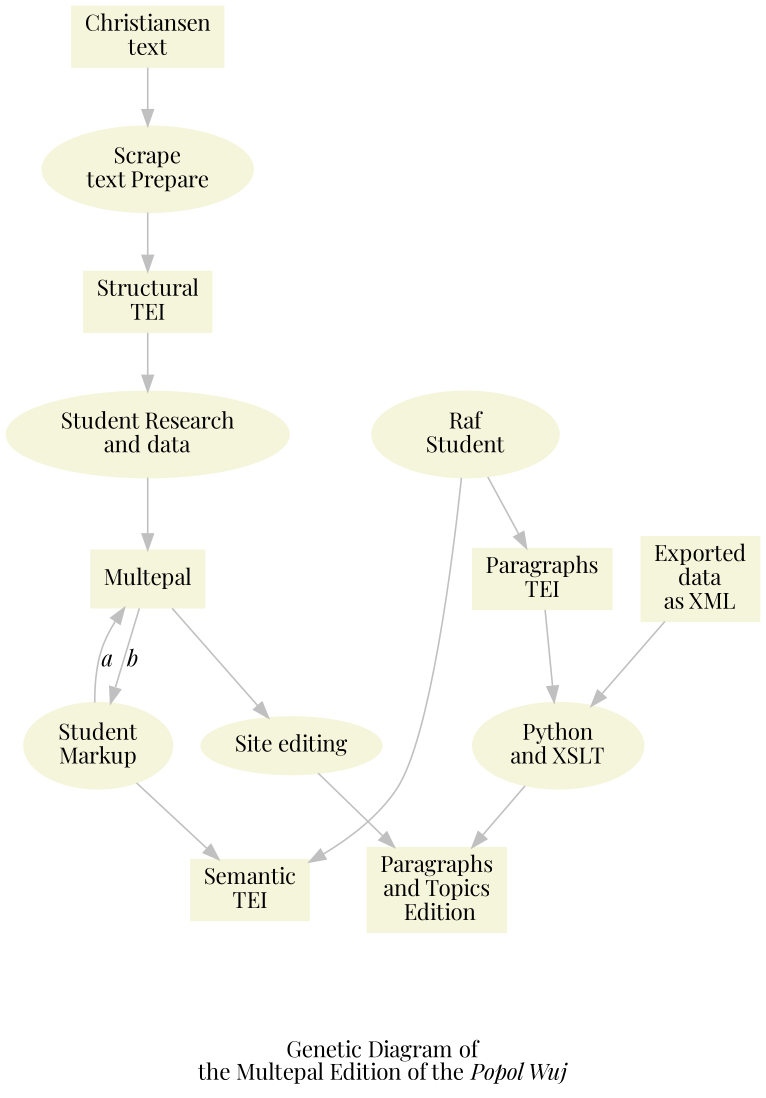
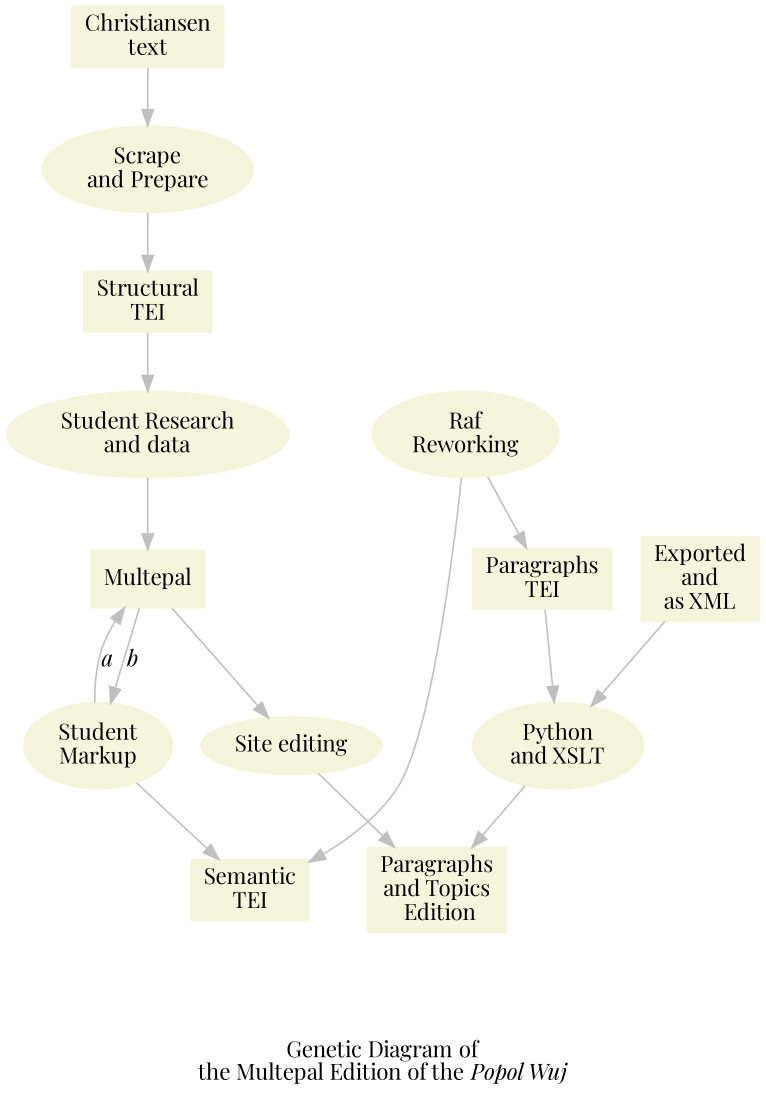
node "Scrape": text "text Prepare" -> "and Prepare"
node "Raf": text "Student" -> "Reworking"
node "Exported": text "data" -> "and"
